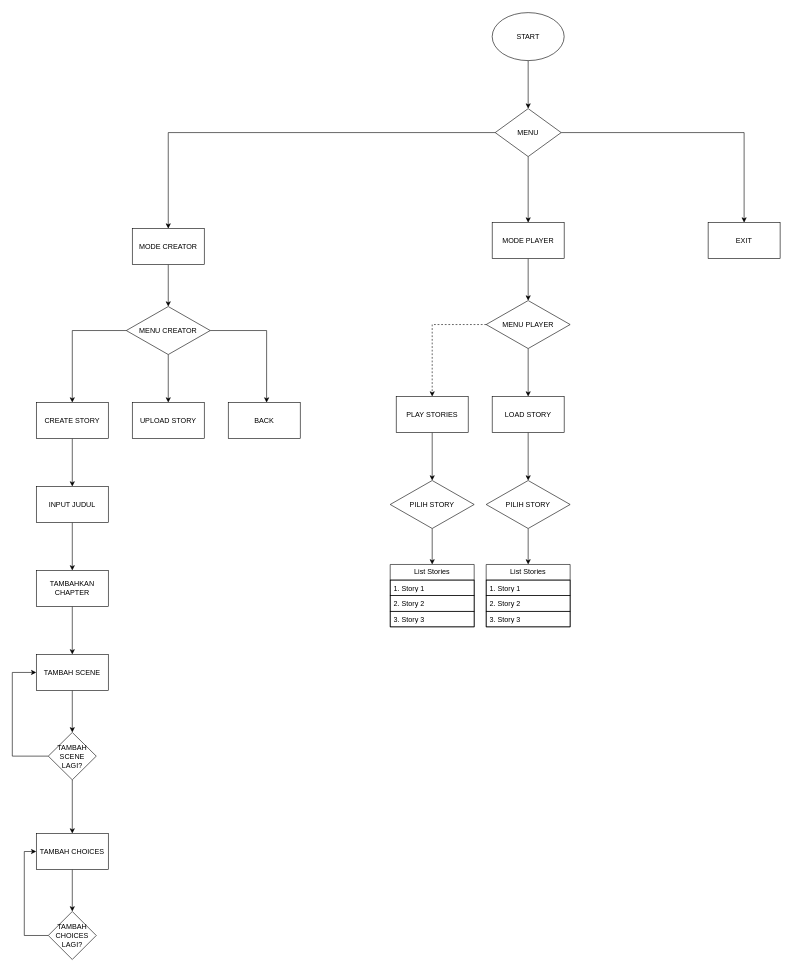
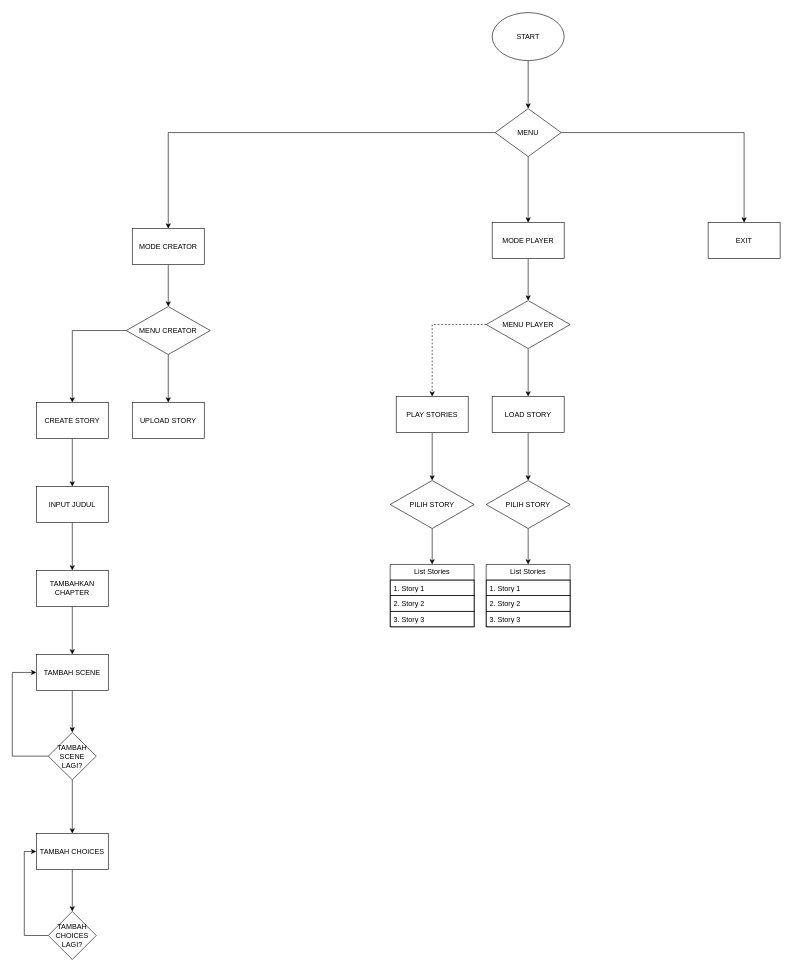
edge "MENU CREATOR" -> "BACK": removed
node "BACK": removed
